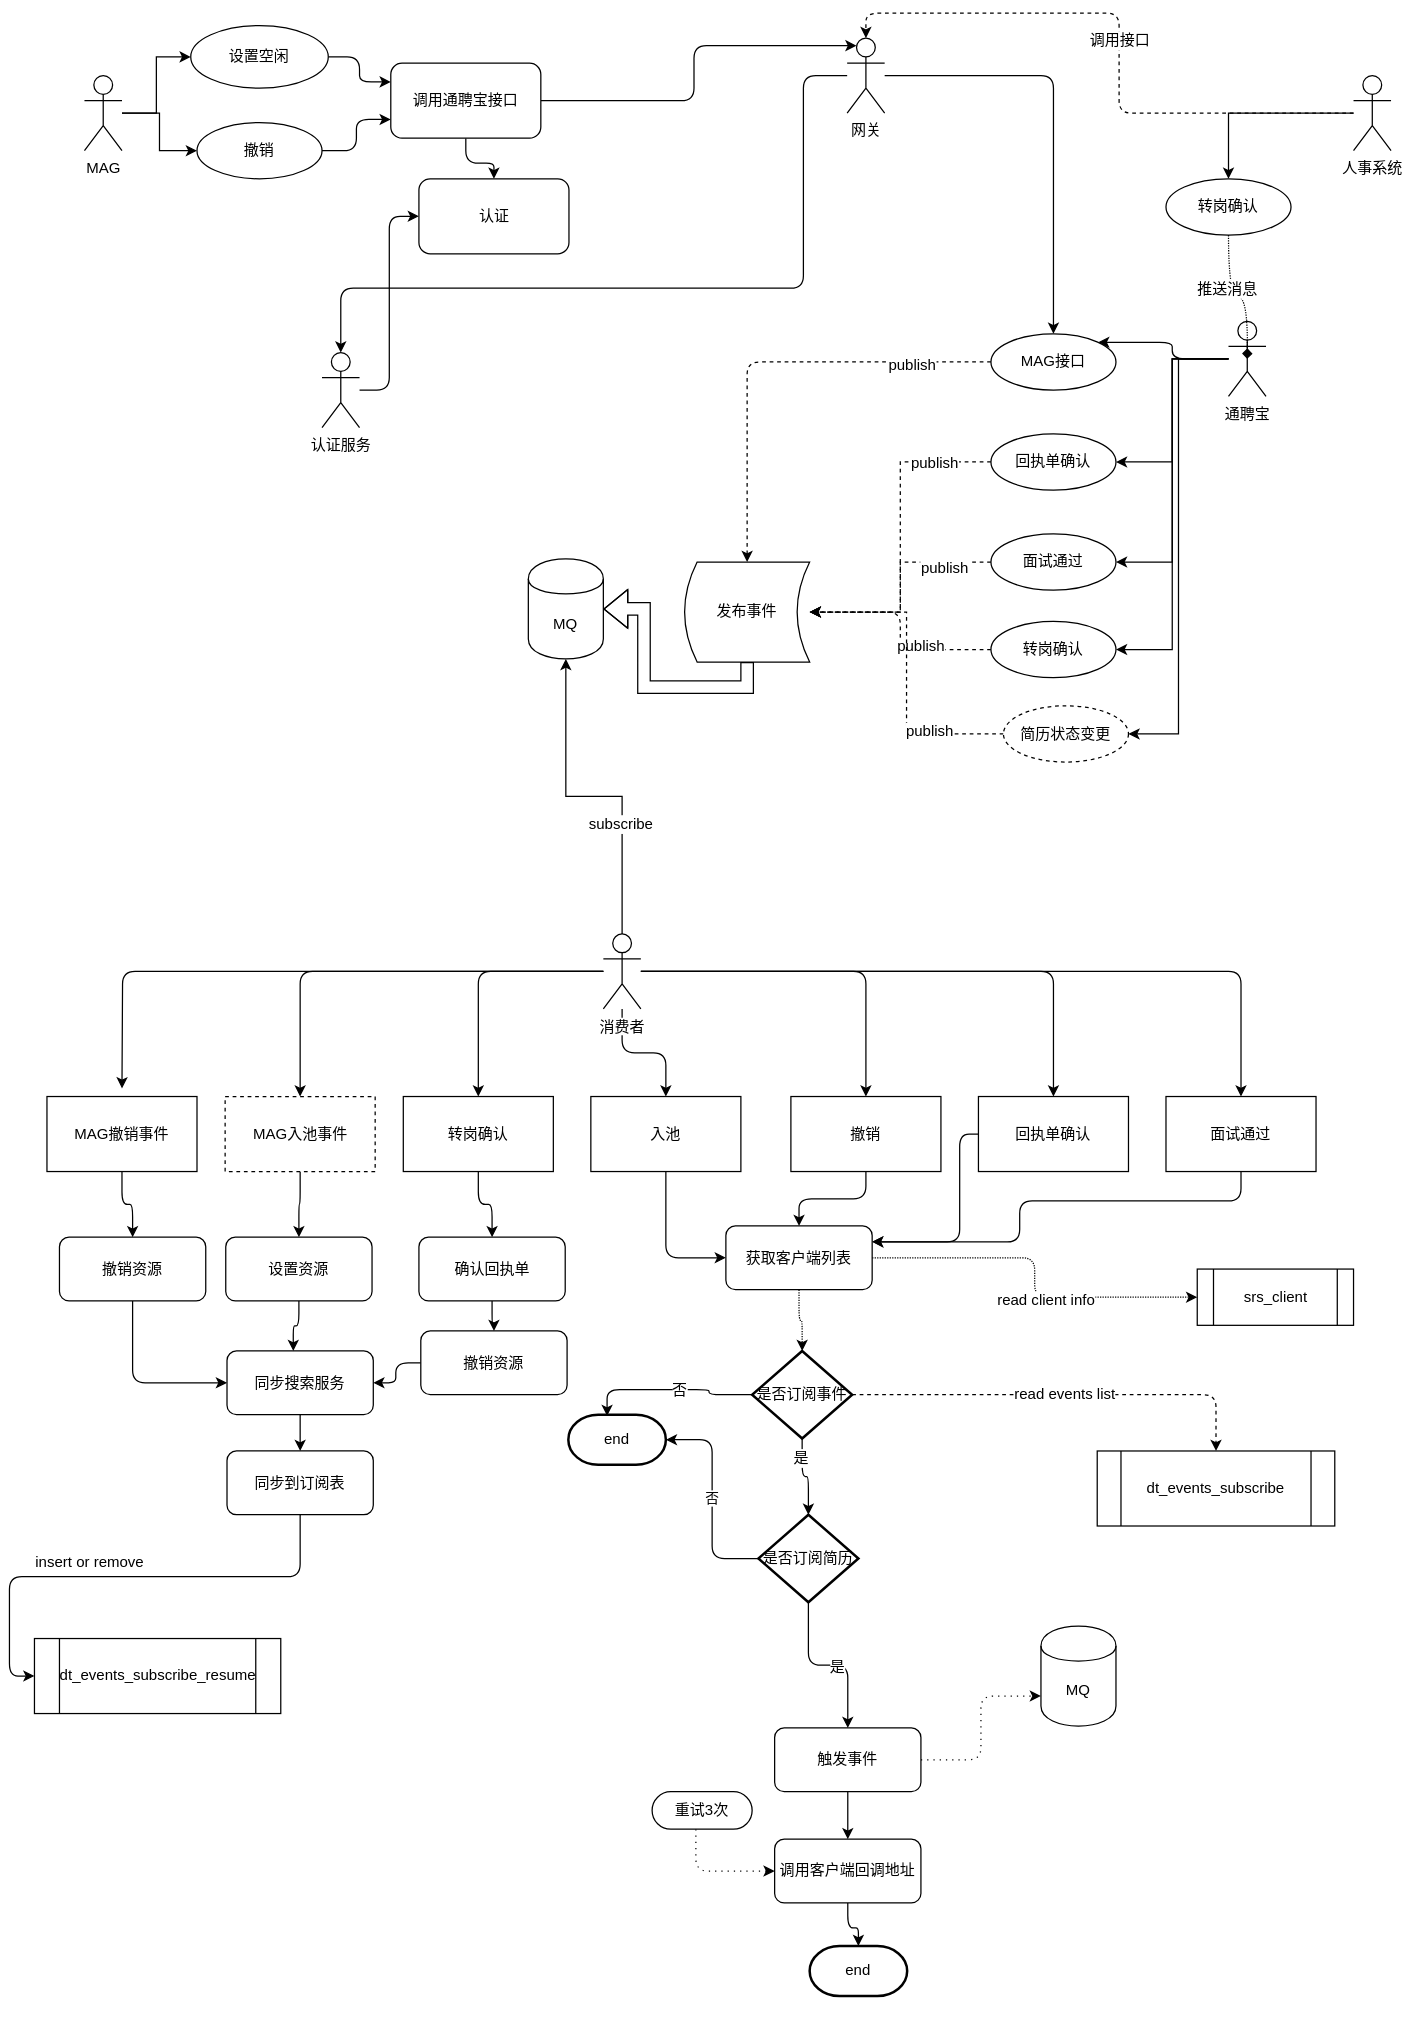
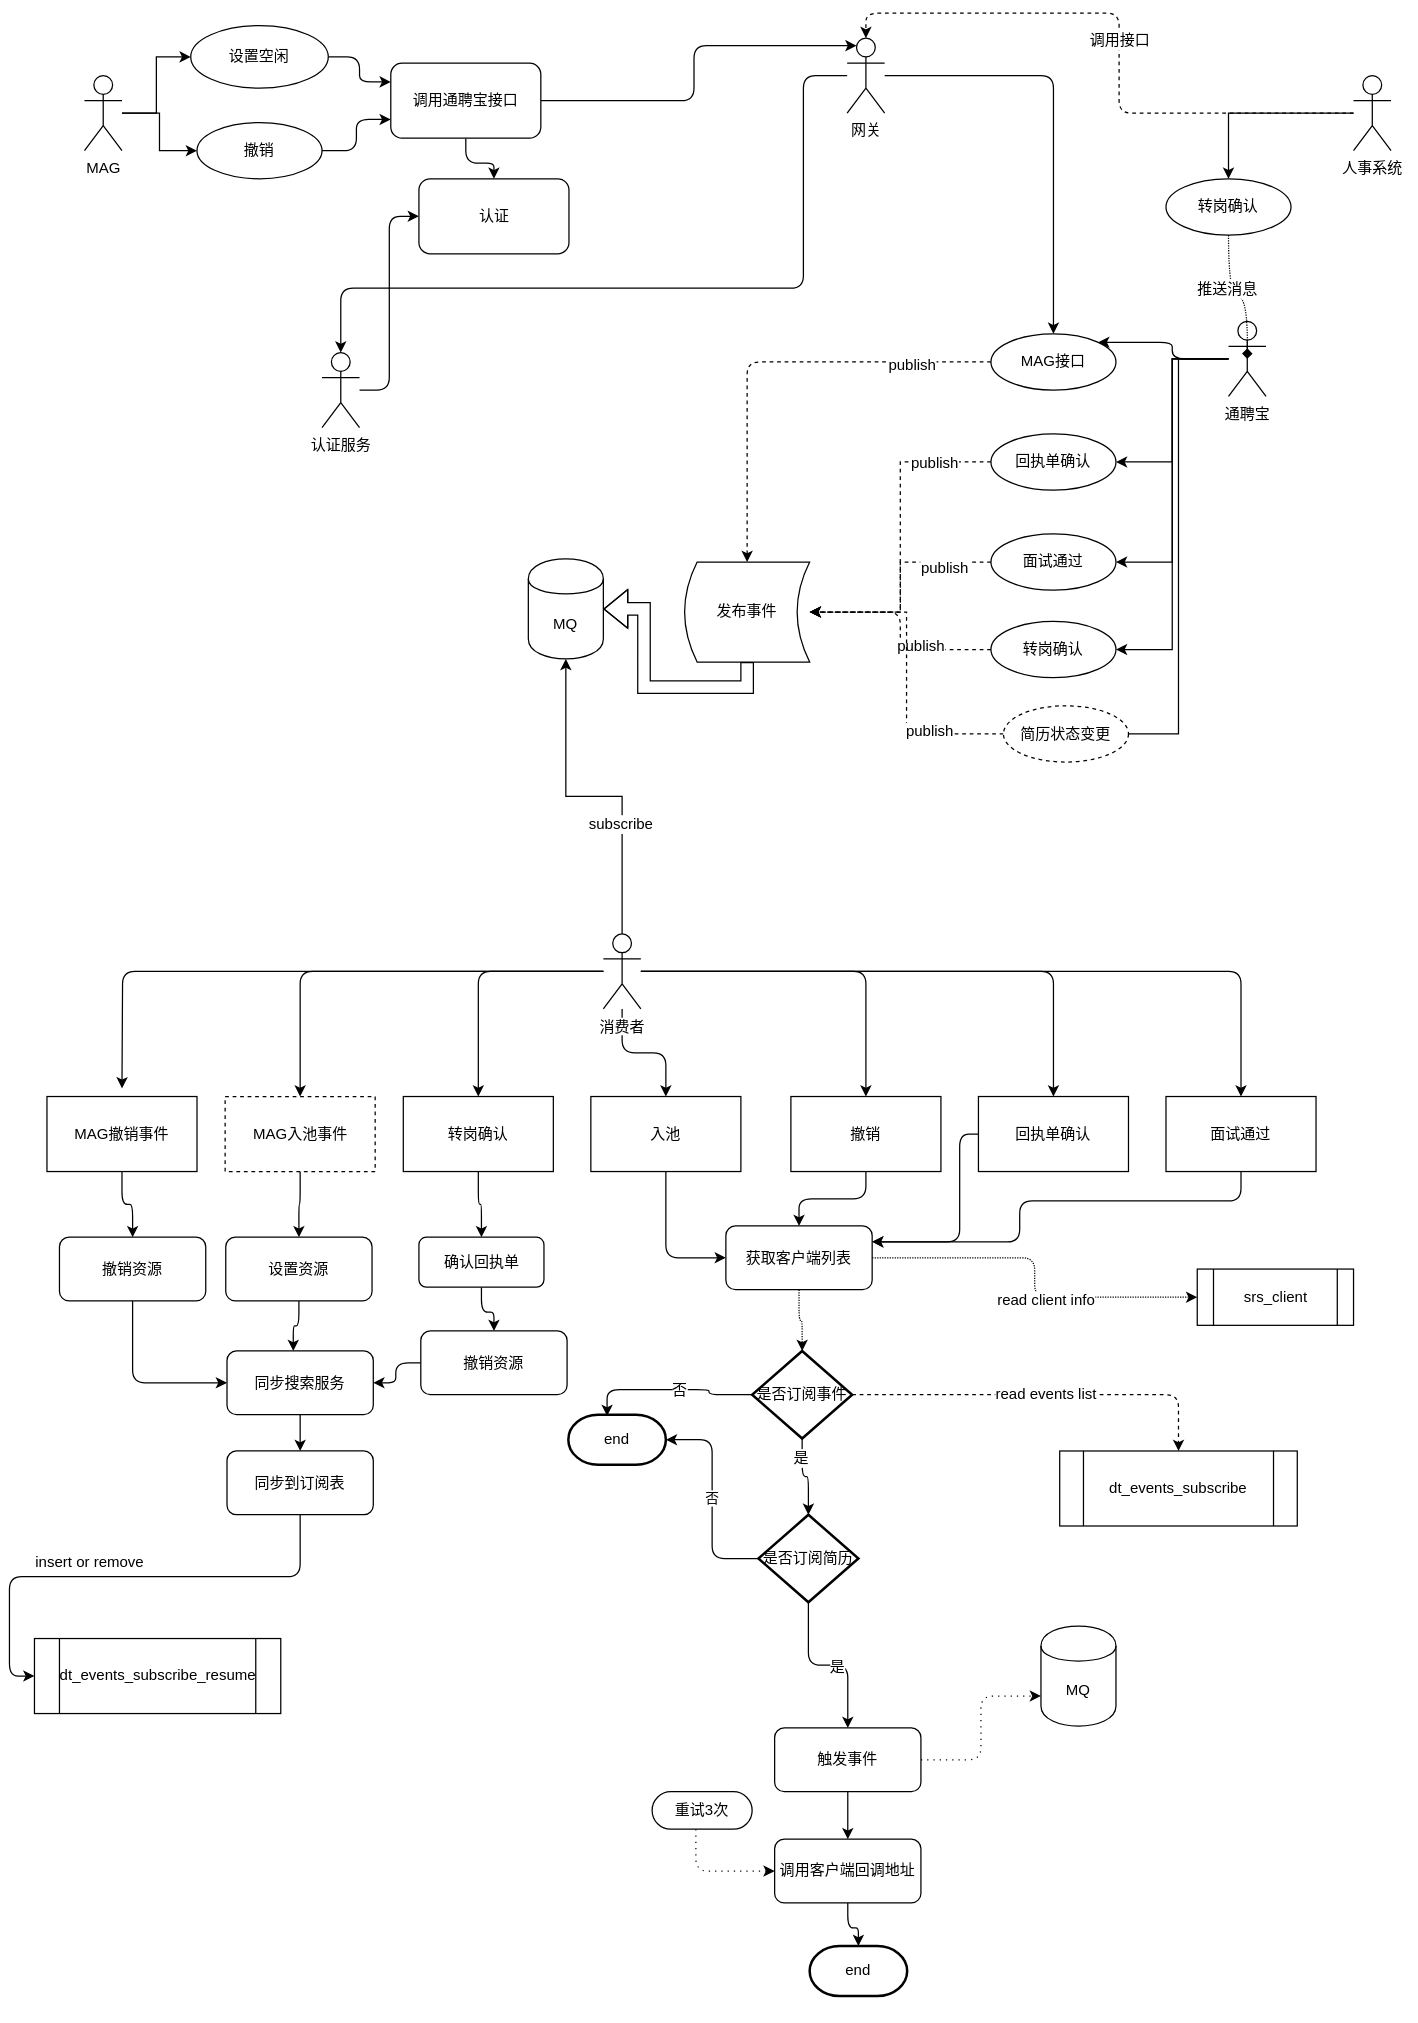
edge "通聘宝" -> "简历状态变更": arrowhead classic -> none
node "确认回执单": size 146x64 -> 125x50
node "dt_events_subscribe": moved (1216, 1488) -> (1178, 1488)
